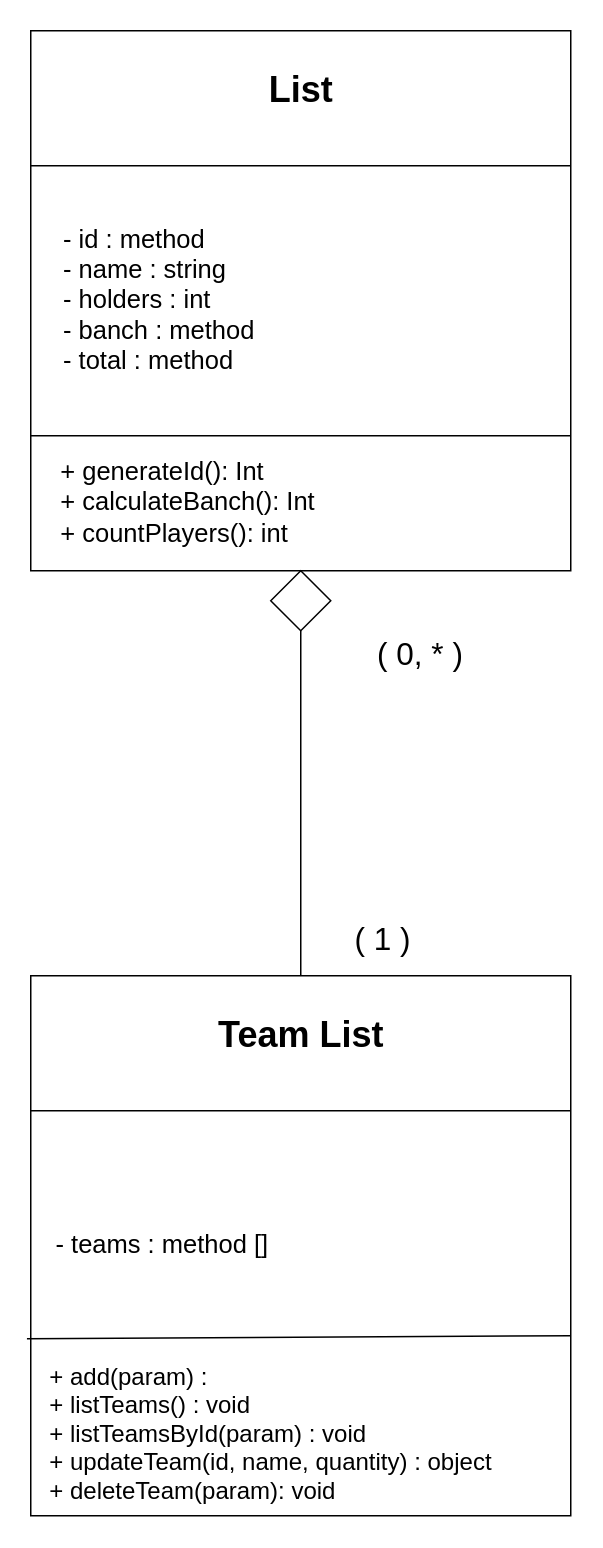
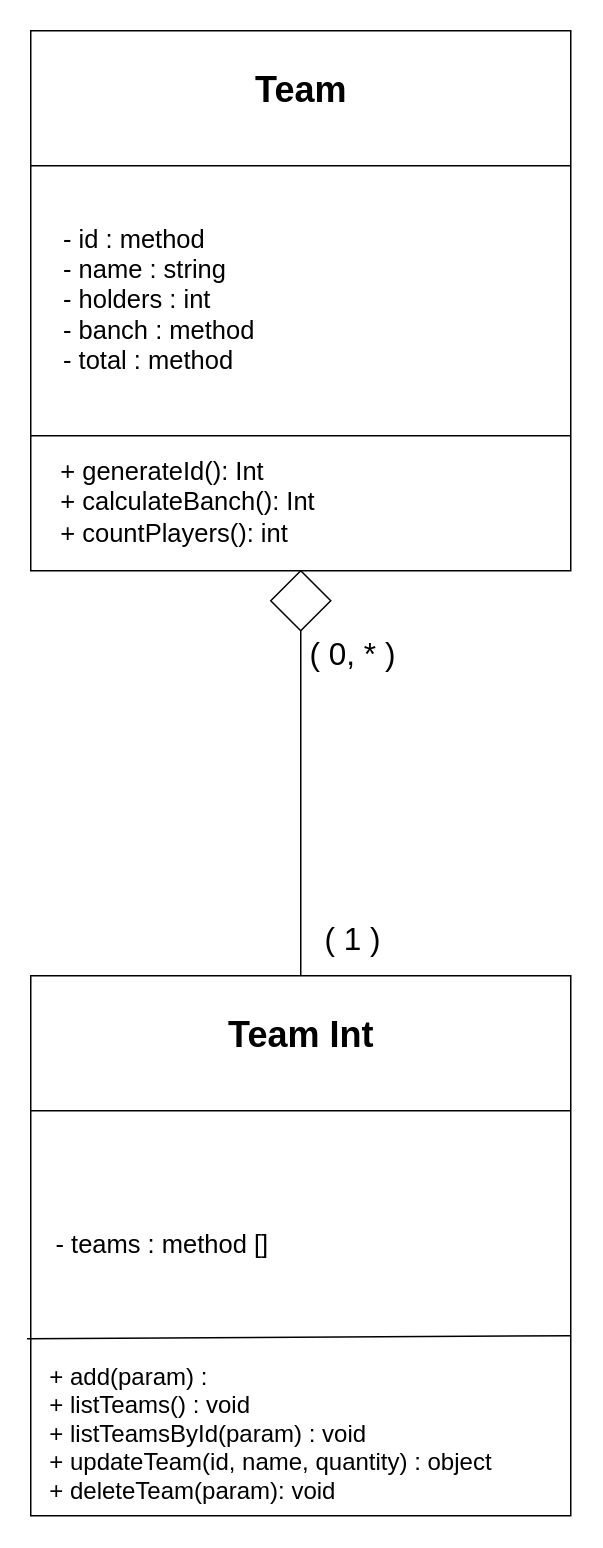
node "List": label "List" -> "Team"
node "( 0, * )": moved (421, 653) -> (353, 653)
node "( 1 )": moved (383, 938) -> (353, 938)
node "Team List": label "Team List" -> "Team Int"
